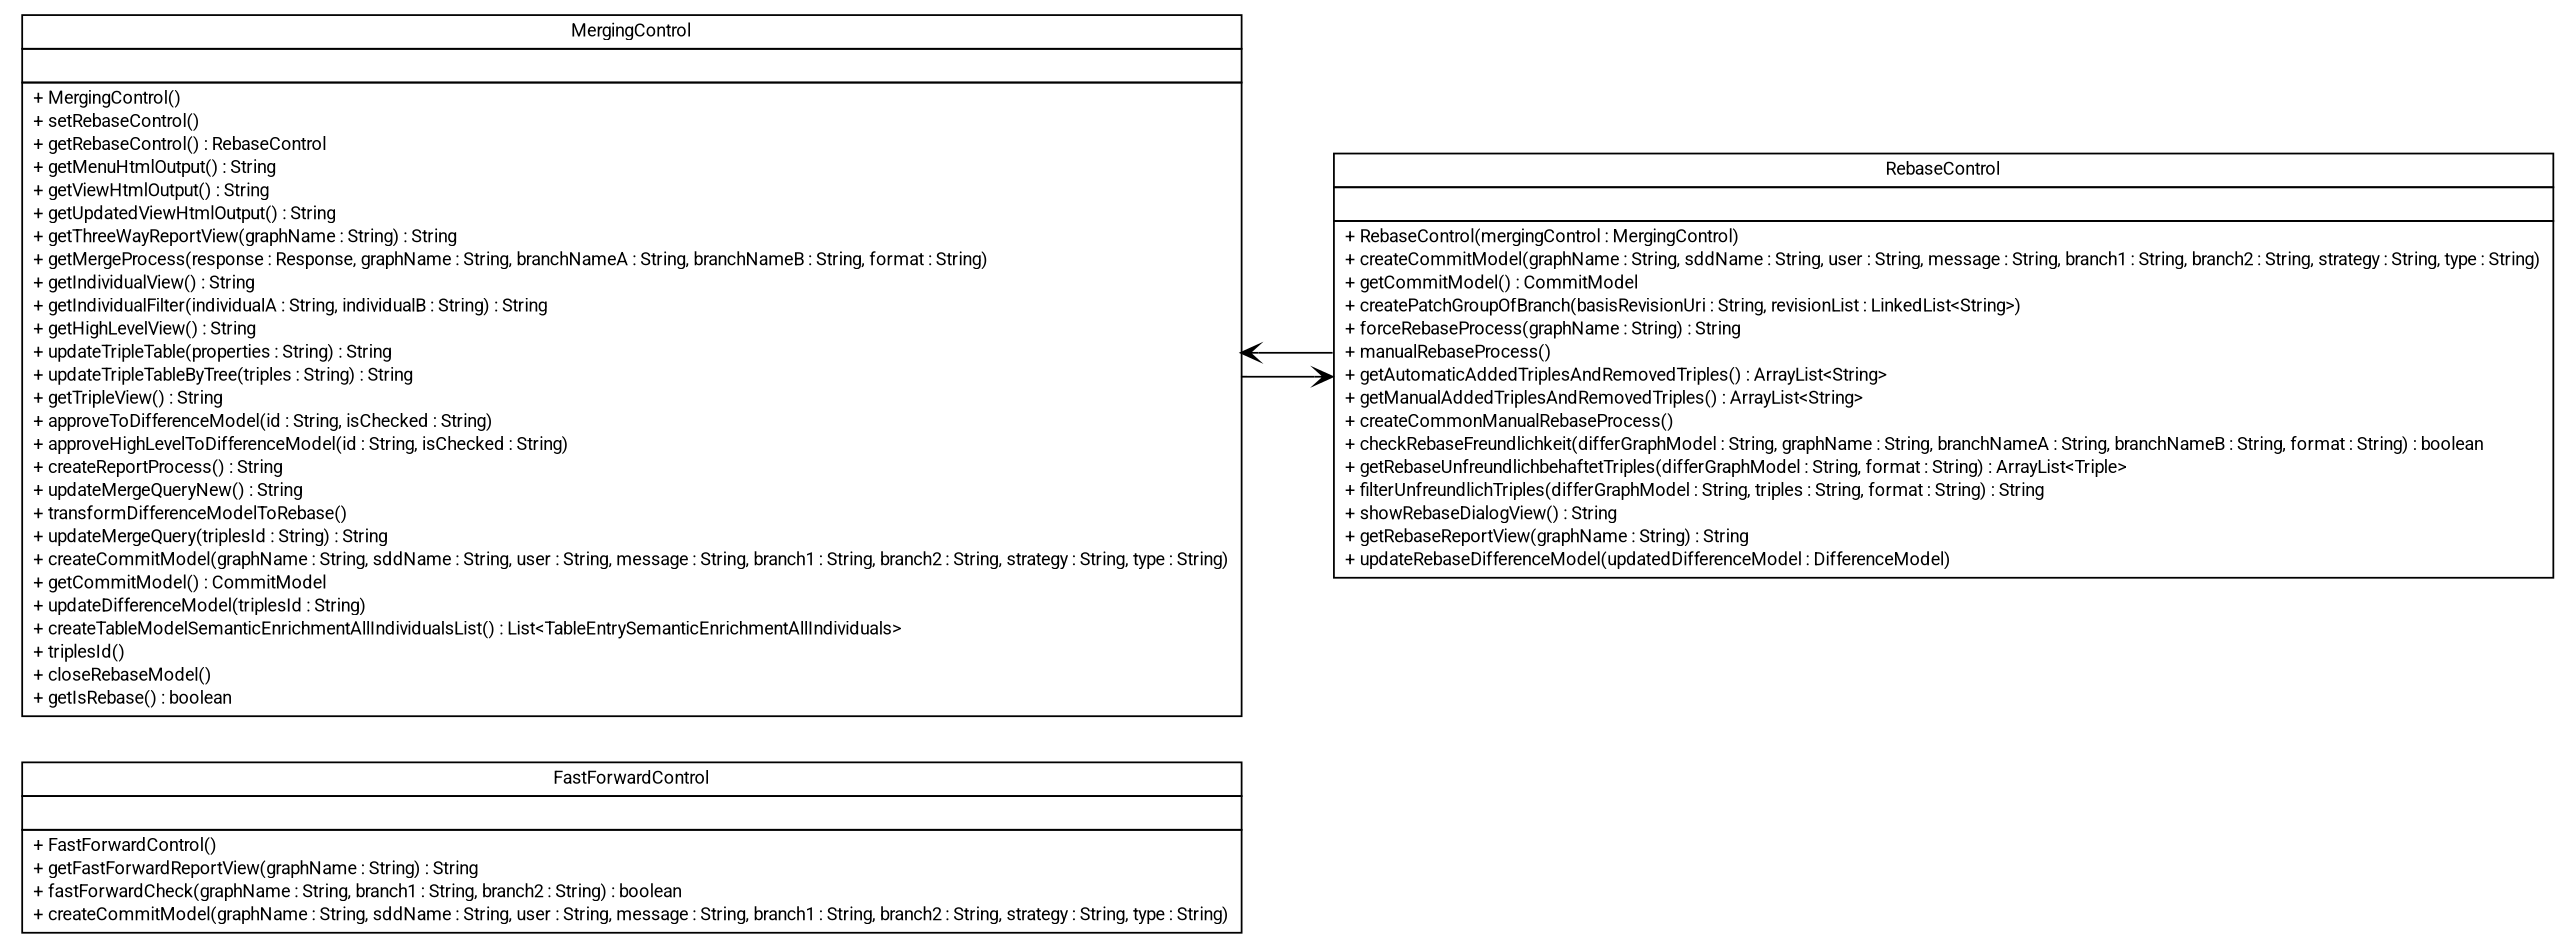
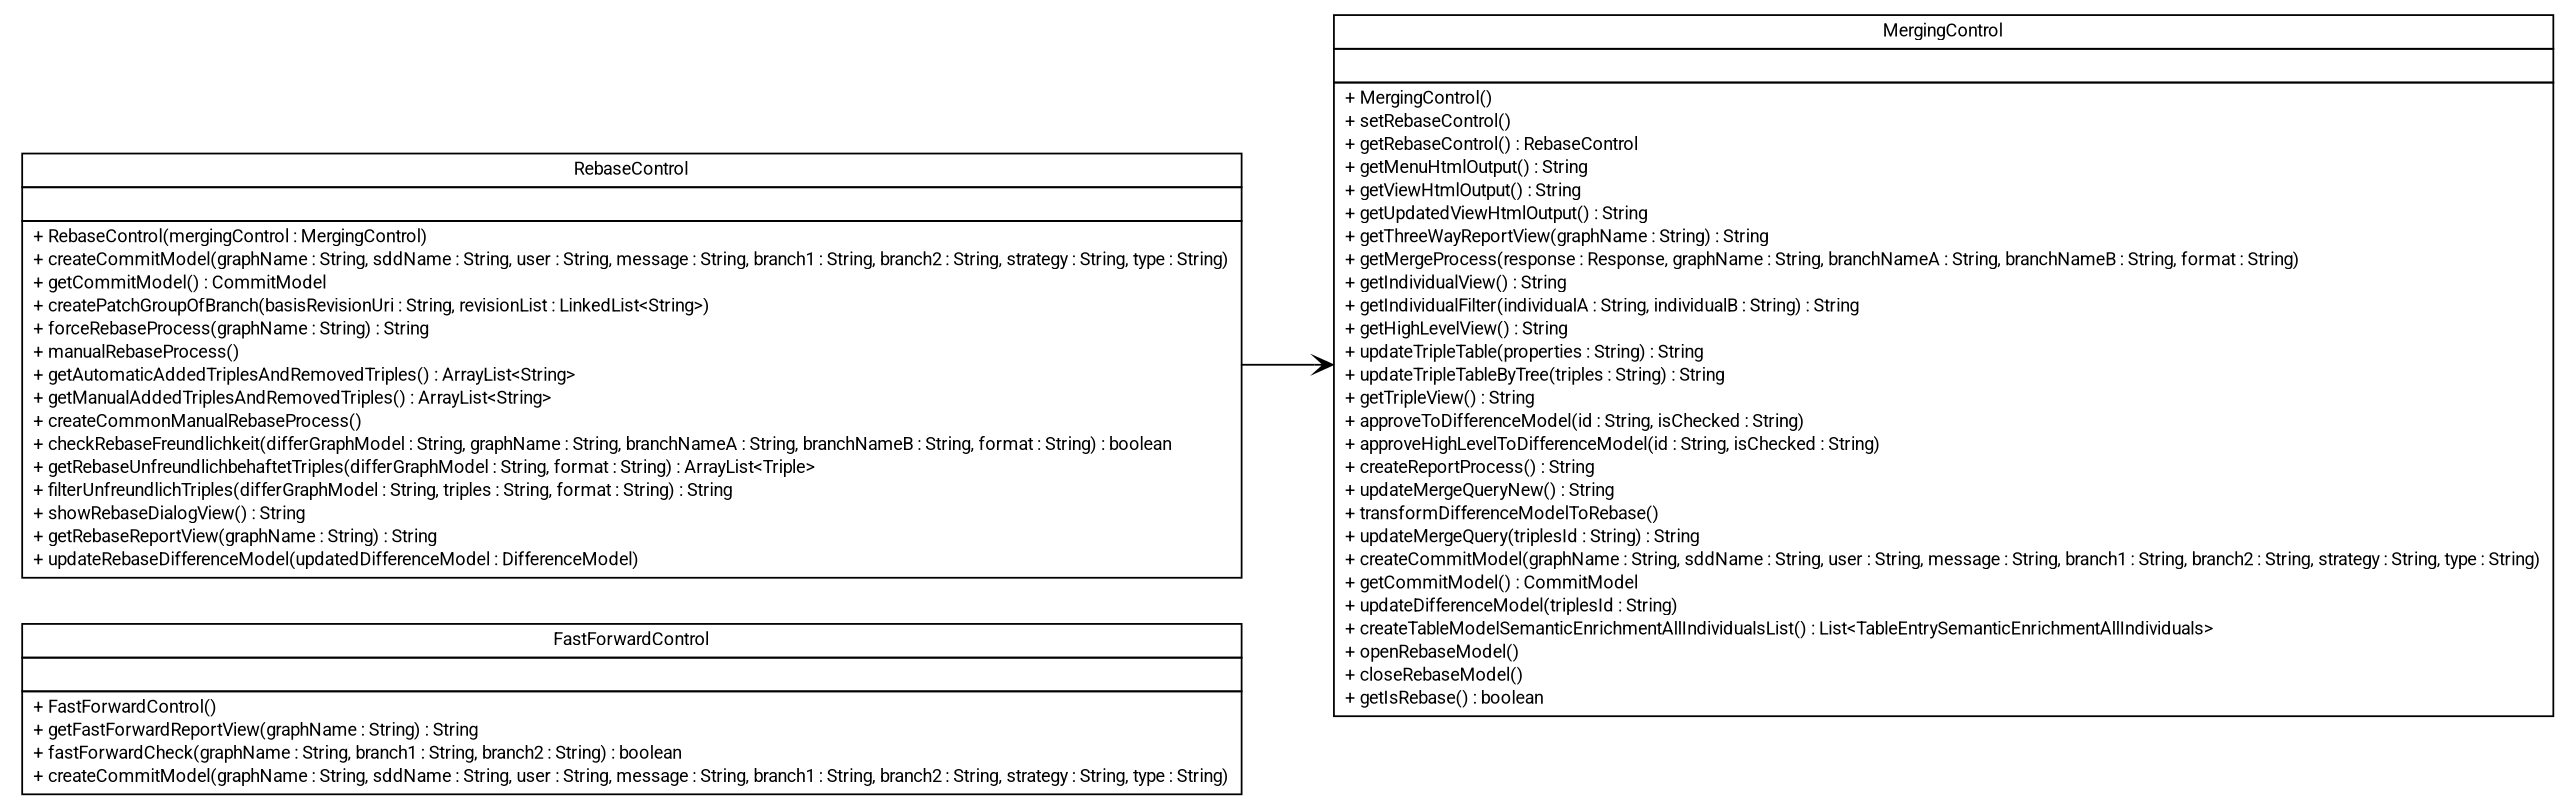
edge "MergingControl" -> "RebaseControl": removed
node "MergingControl": text "+ triplesId()" -> "+ openRebaseModel()"
